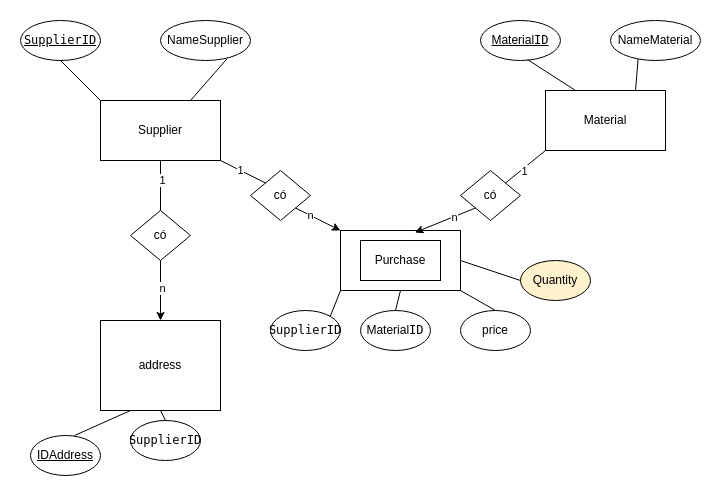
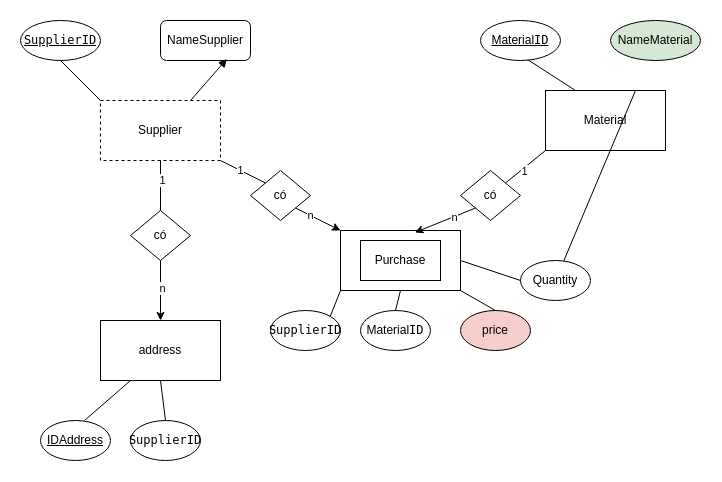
node "NameSupplier": shape ellipse -> rounded rectangle
node "NameMaterial": fillcolor #ffffff -> #d5e8d4
edge "NameSupplier" -- "Supplier": arrowhead none -> block
edge "NameMaterial" -- "Material": now "Quantity" -- "Material"
node "Supplier": style solid -> dashed
node "Quantity": fillcolor #fff2cc -> #ffffff
node "price": fillcolor #ffffff -> #f8cecc
node "address": size 120x90 -> 120x60
node "IDAddress": moved (66, 456) -> (76, 441)
